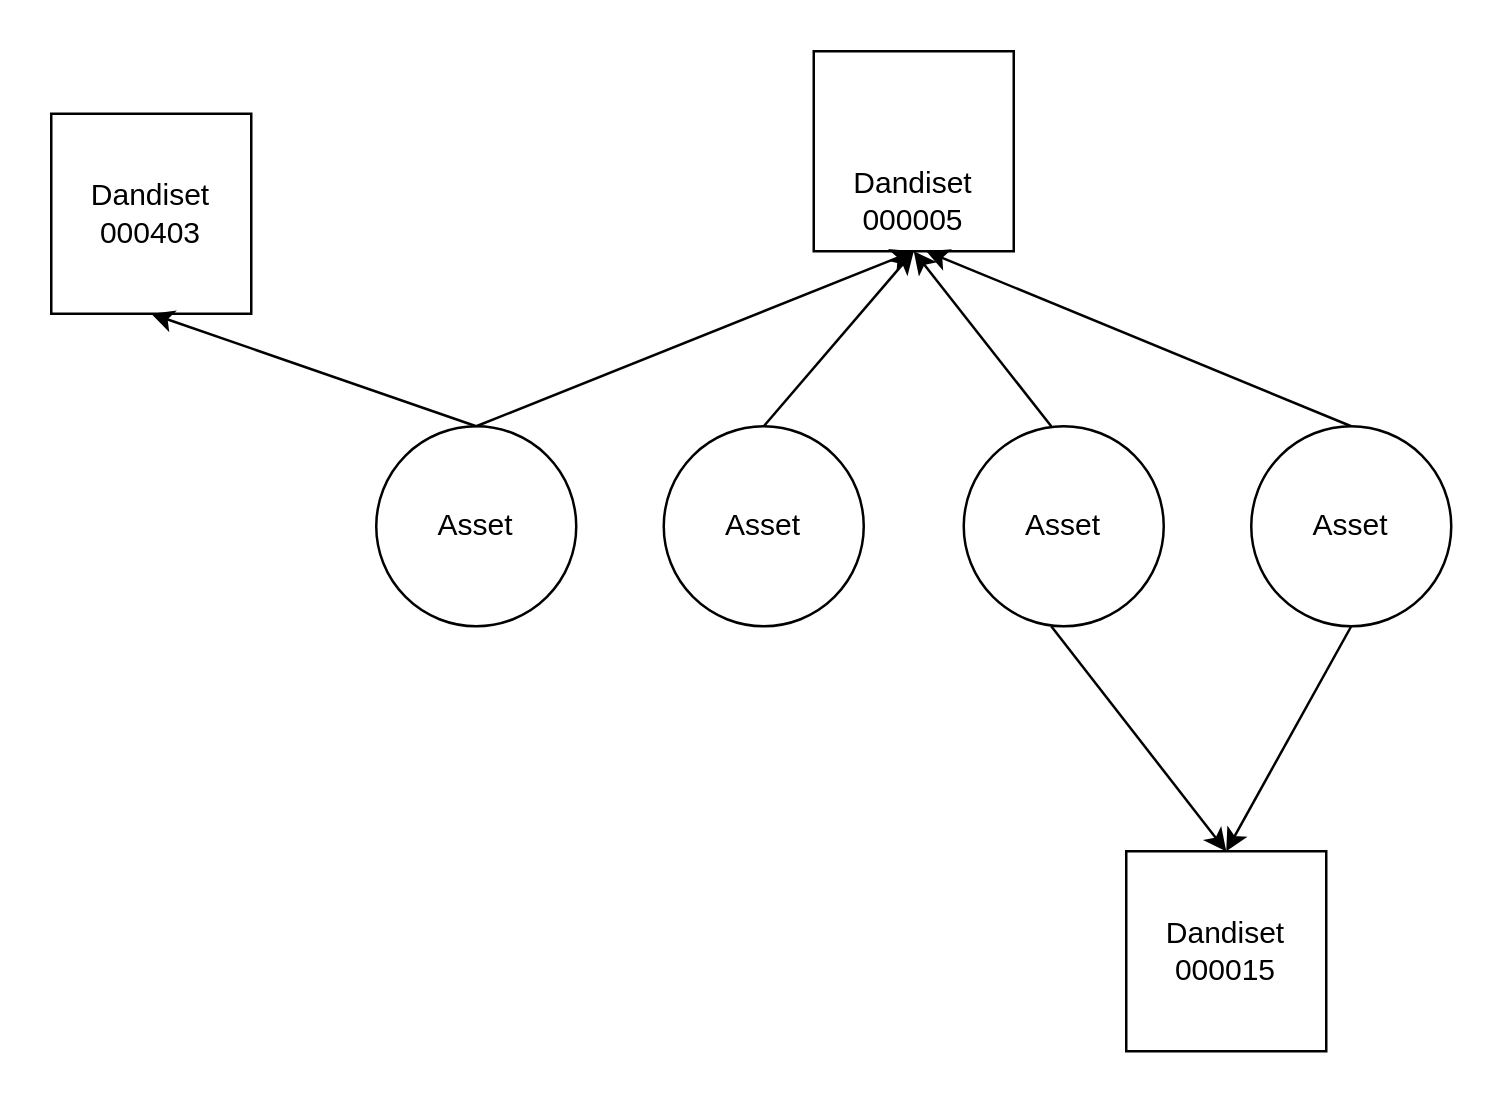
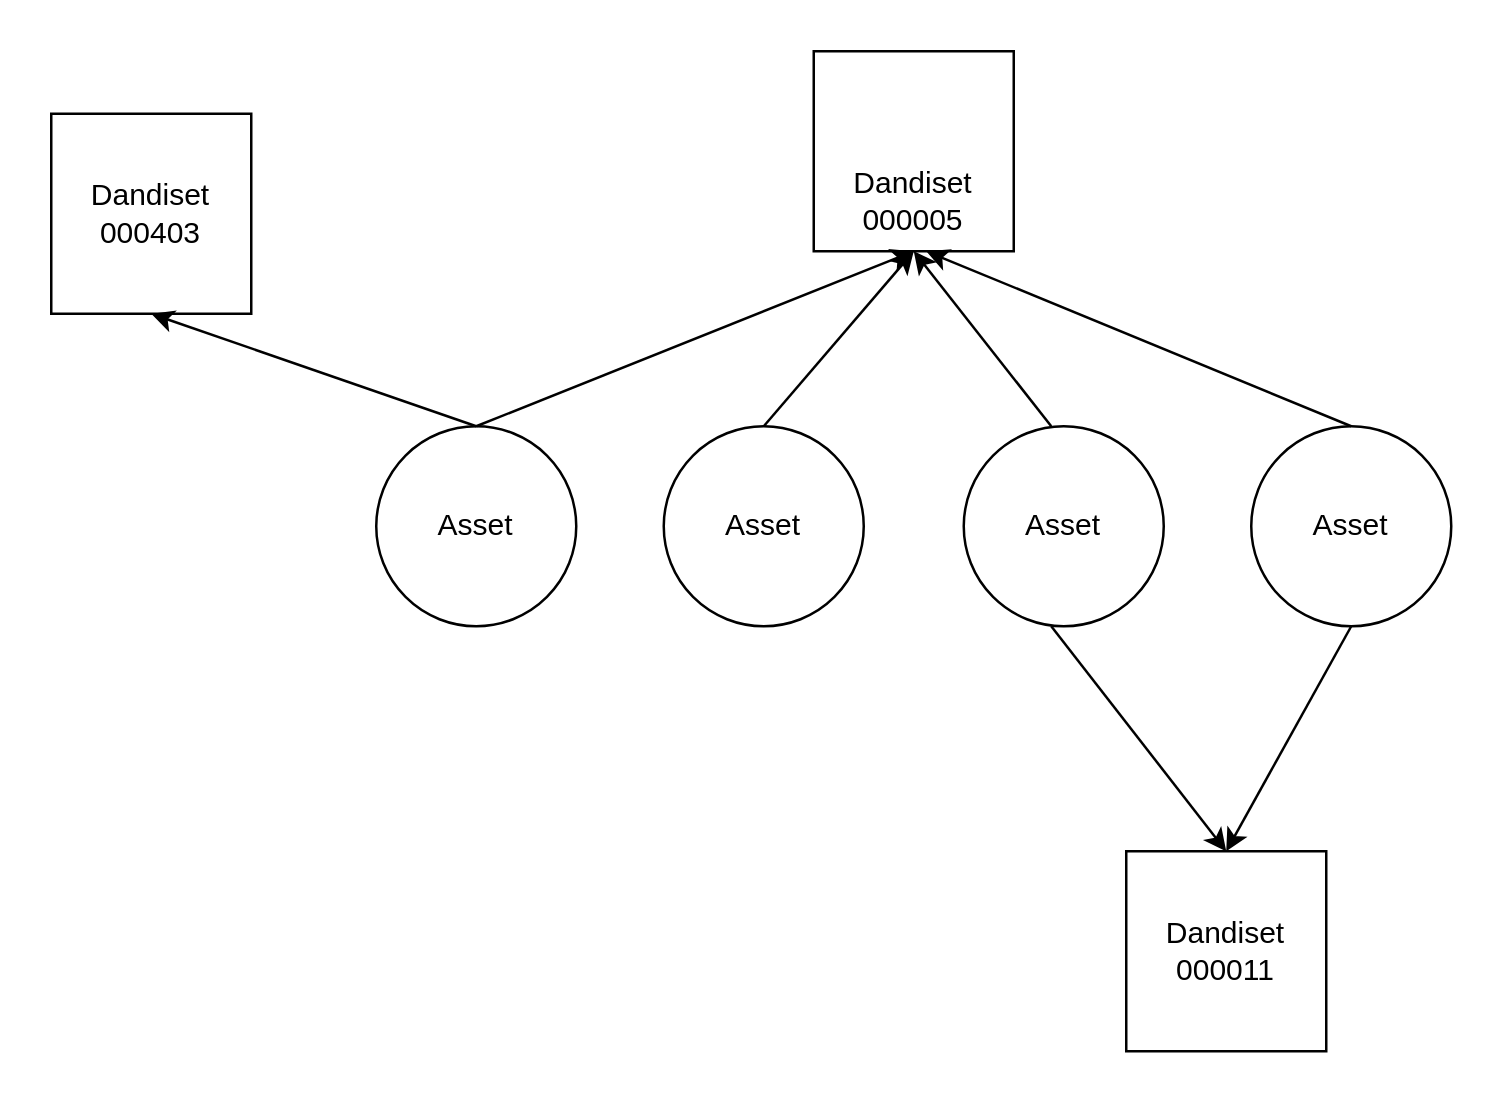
node "Dandiset 000015": label "Dandiset 000015" -> "Dandiset 000011"
